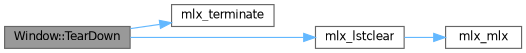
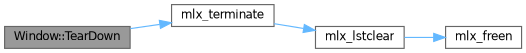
edge "Window::TearDown" -> "mlx_lstclear": now "mlx_terminate" -> "mlx_lstclear"
node "mlx_mlx": label "mlx_mlx" -> "mlx_freen"
